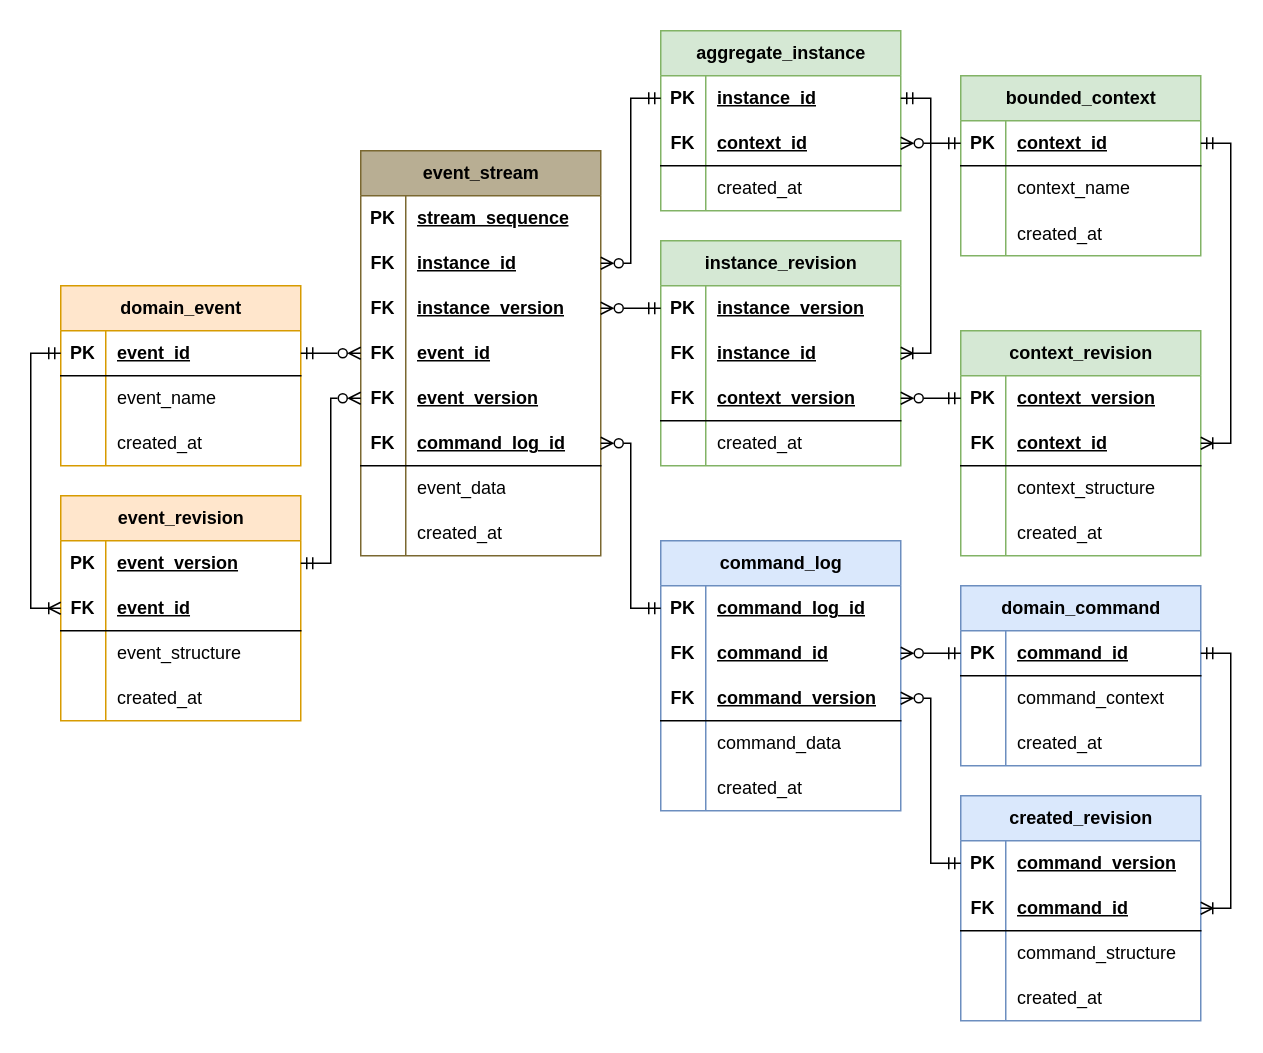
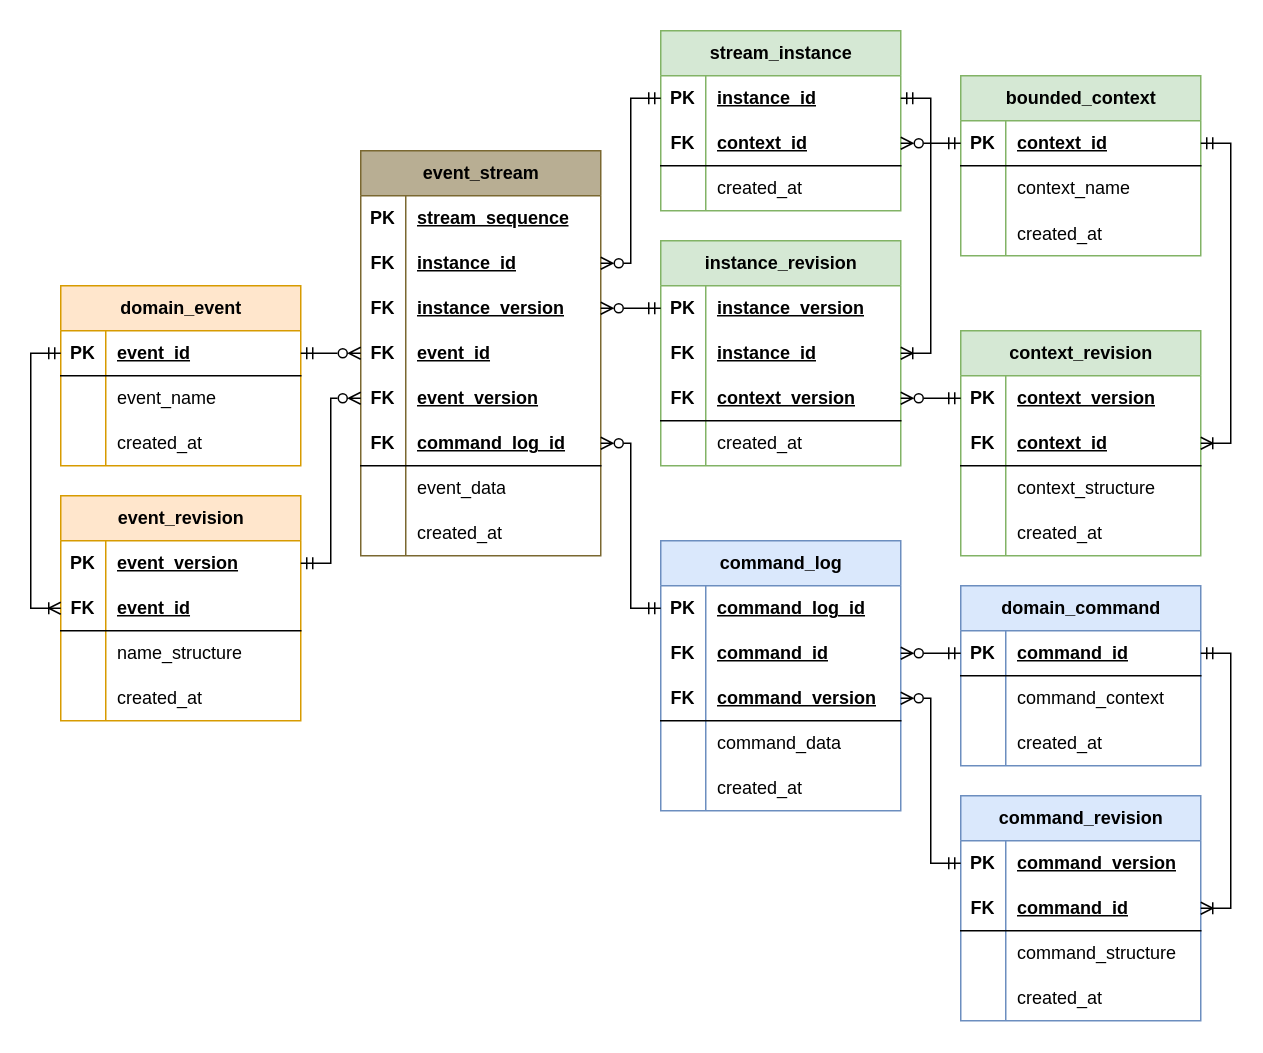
node "aggregate_instance": label "aggregate_instance" -> "stream_instance"
node "event_structure": label "event_structure" -> "name_structure"
node "created_revision": label "created_revision" -> "command_revision"
